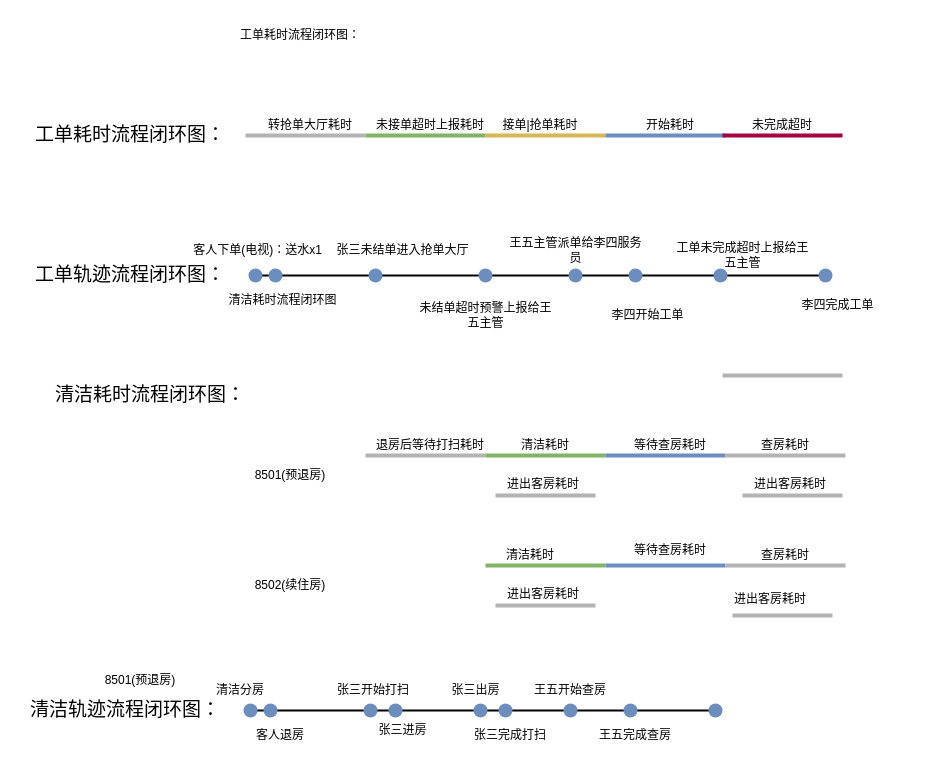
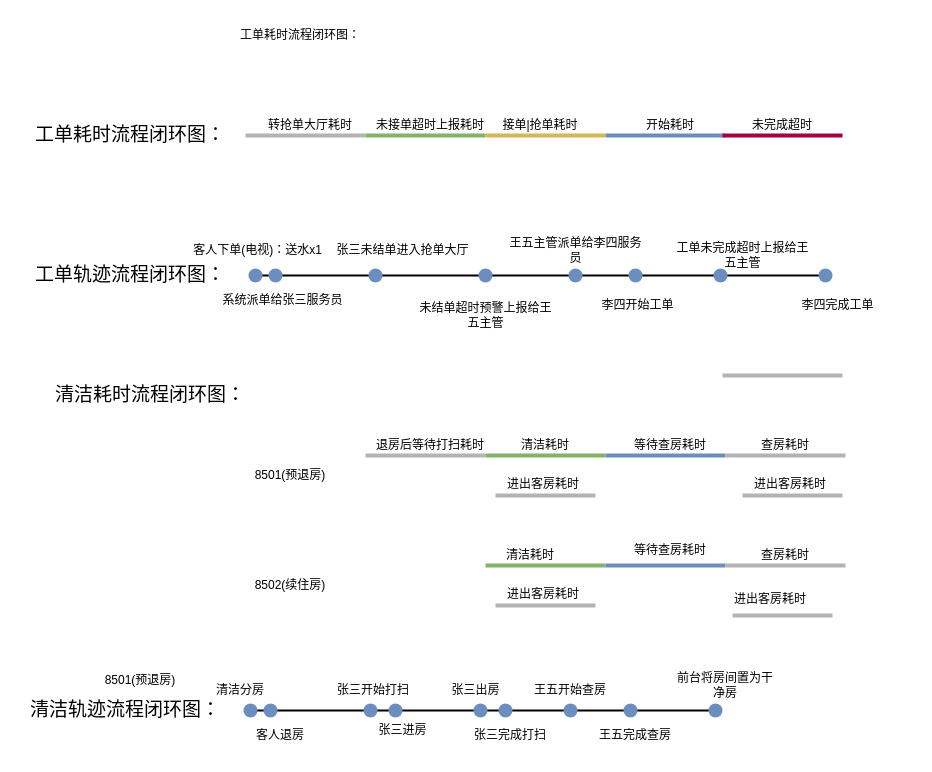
node "清洁耗时流程闭环图": label "清洁耗时流程闭环图" -> "系统派单给张三服务员"
node "李四开始工单": moved (648, 316) -> (638, 306)
node "前台将房间置为干净房": added
